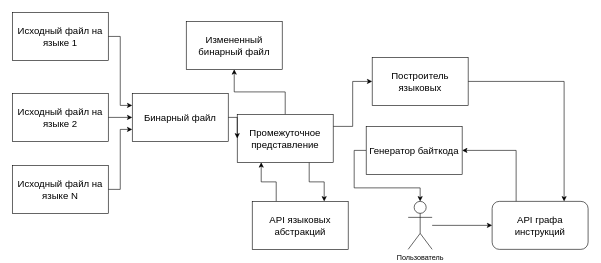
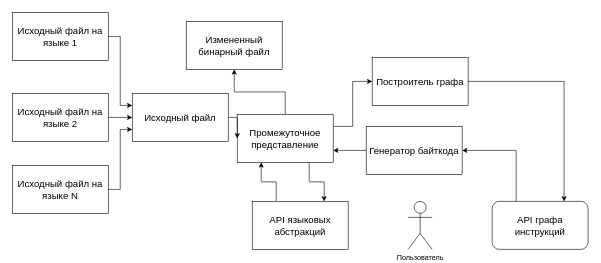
node "Построитель языковых": label "Построитель языковых" -> "Построитель графа"
node "Бинарный файл": label "Бинарный файл" -> "Исходный файл"
edge "Генератор байткода" -> "Пользователь": now "Генератор байткода" -> "Промежуточное представление"
edge "Пользователь" -> "API графа инструкций": removed
